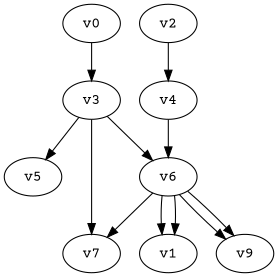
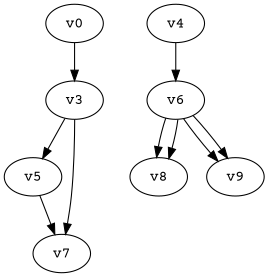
node "v2": removed
edge "v3" -> "v6": removed
edge "v6" -> "v7": now "v5" -> "v7"
node "v1": label "v1" -> "v8"
